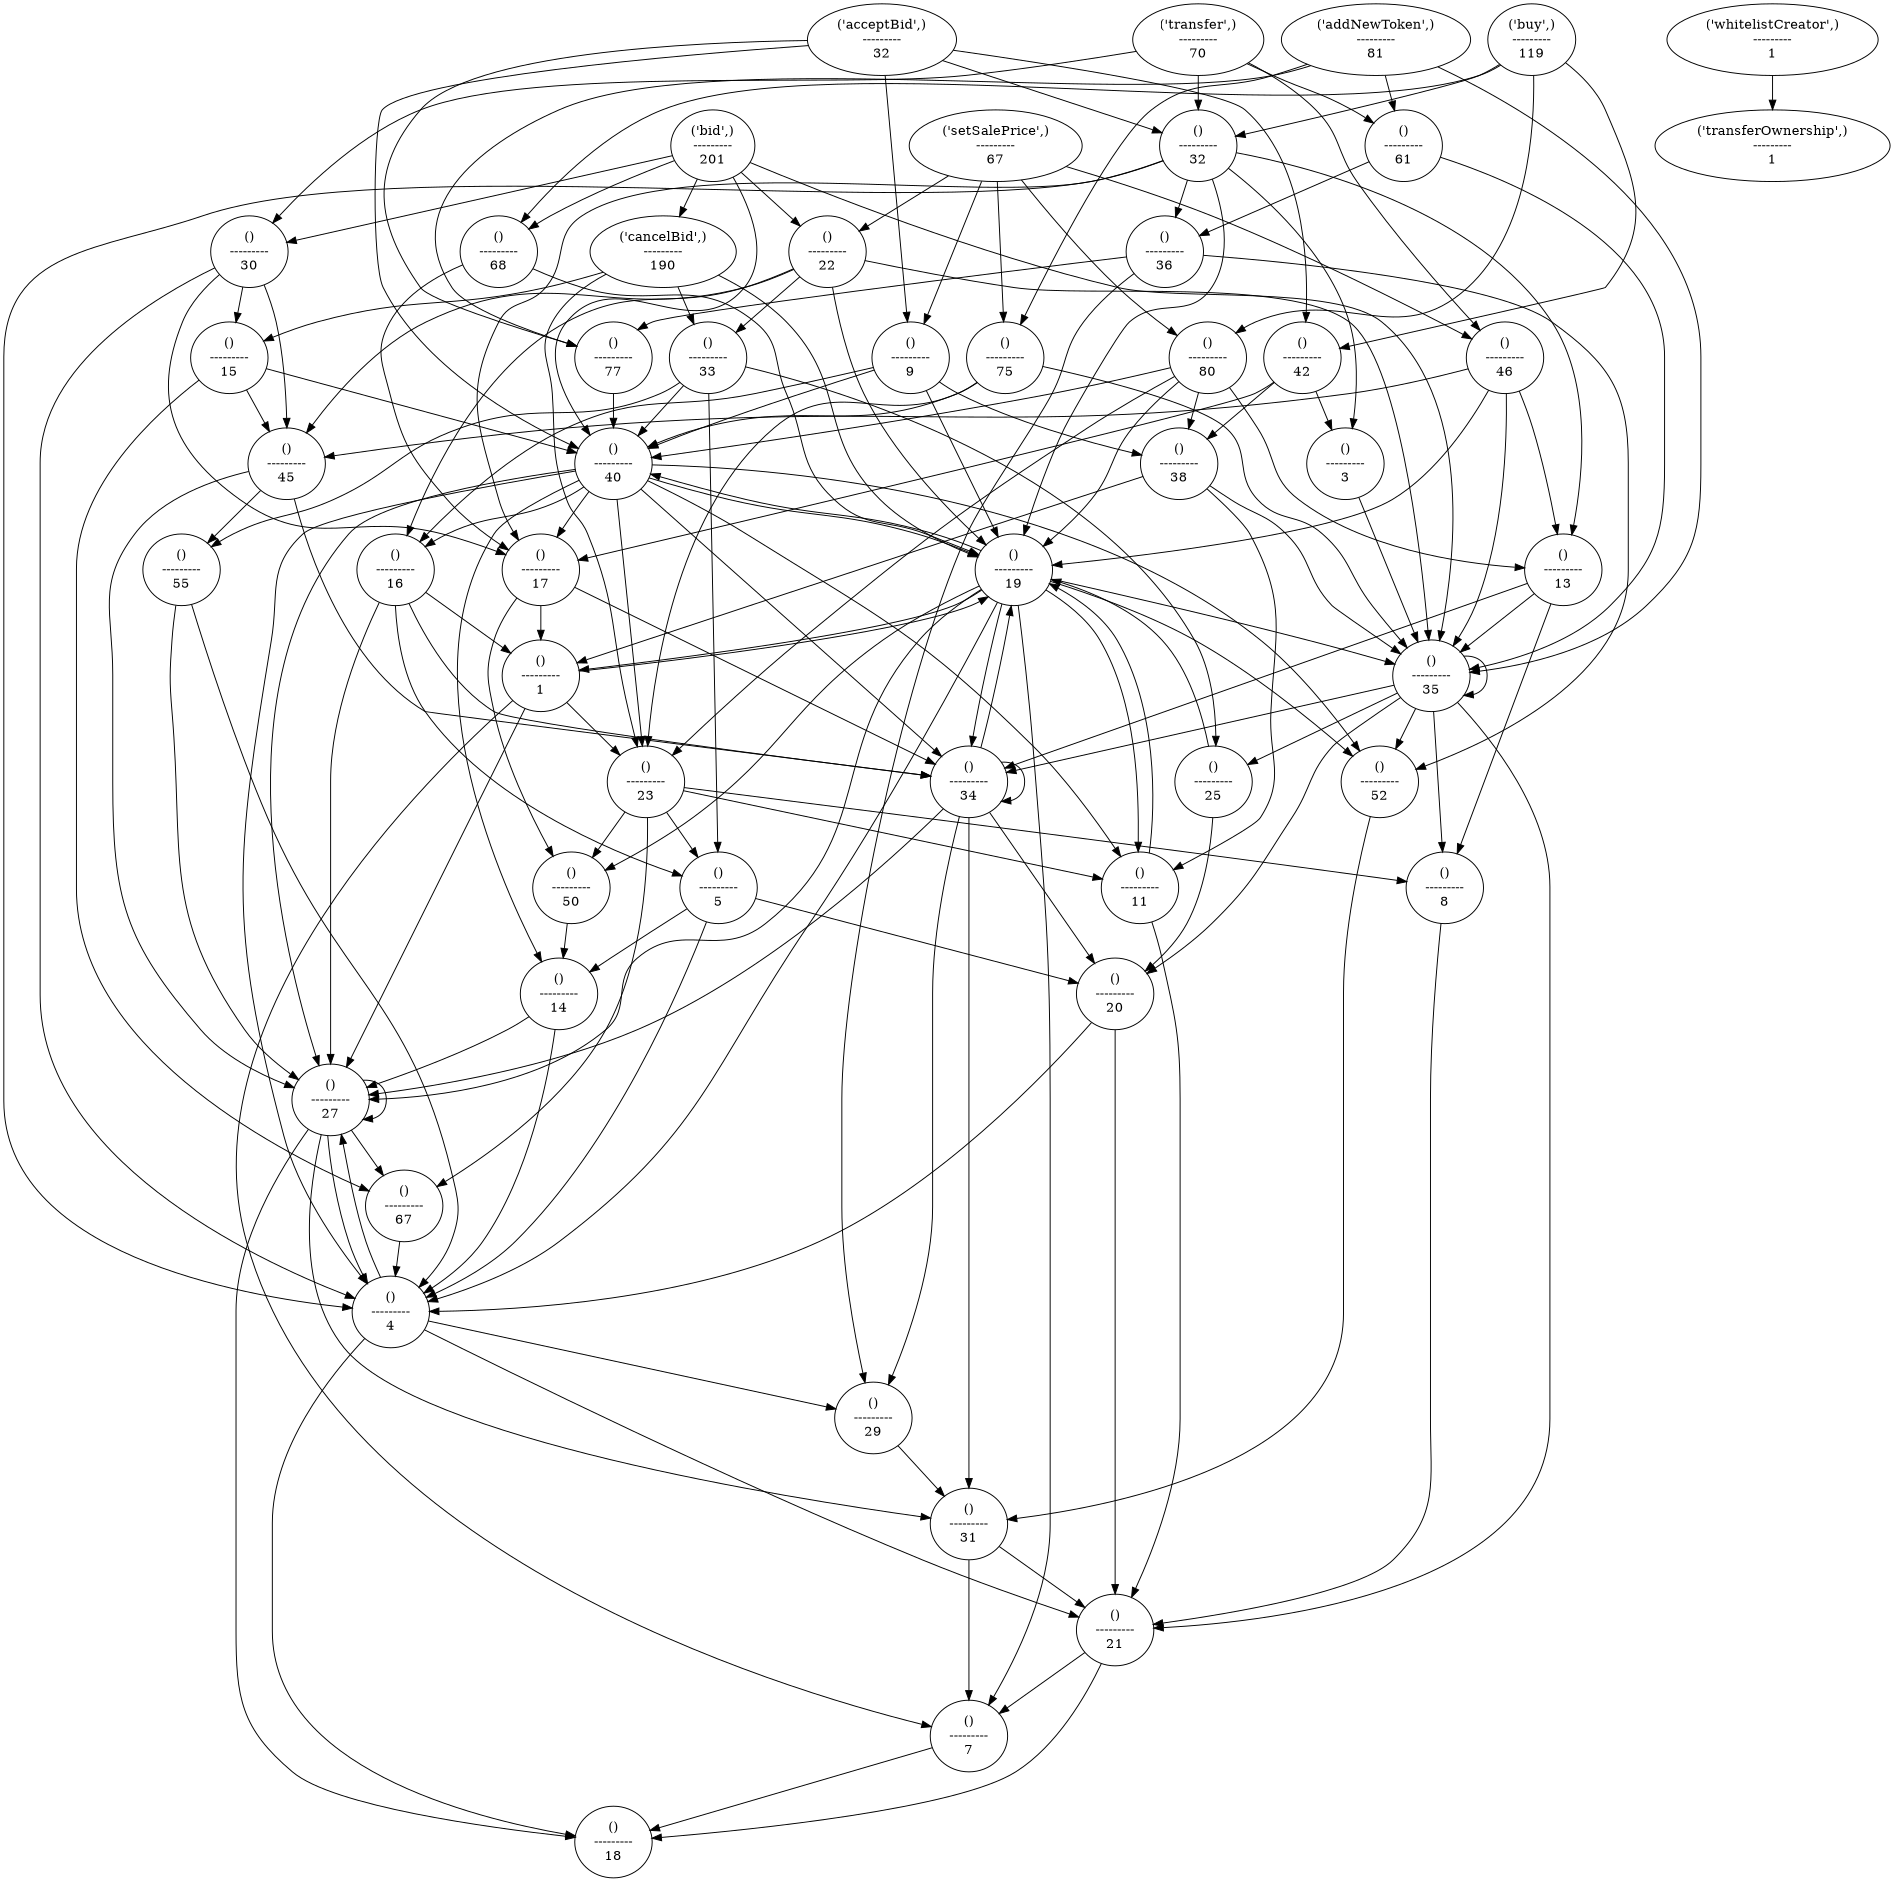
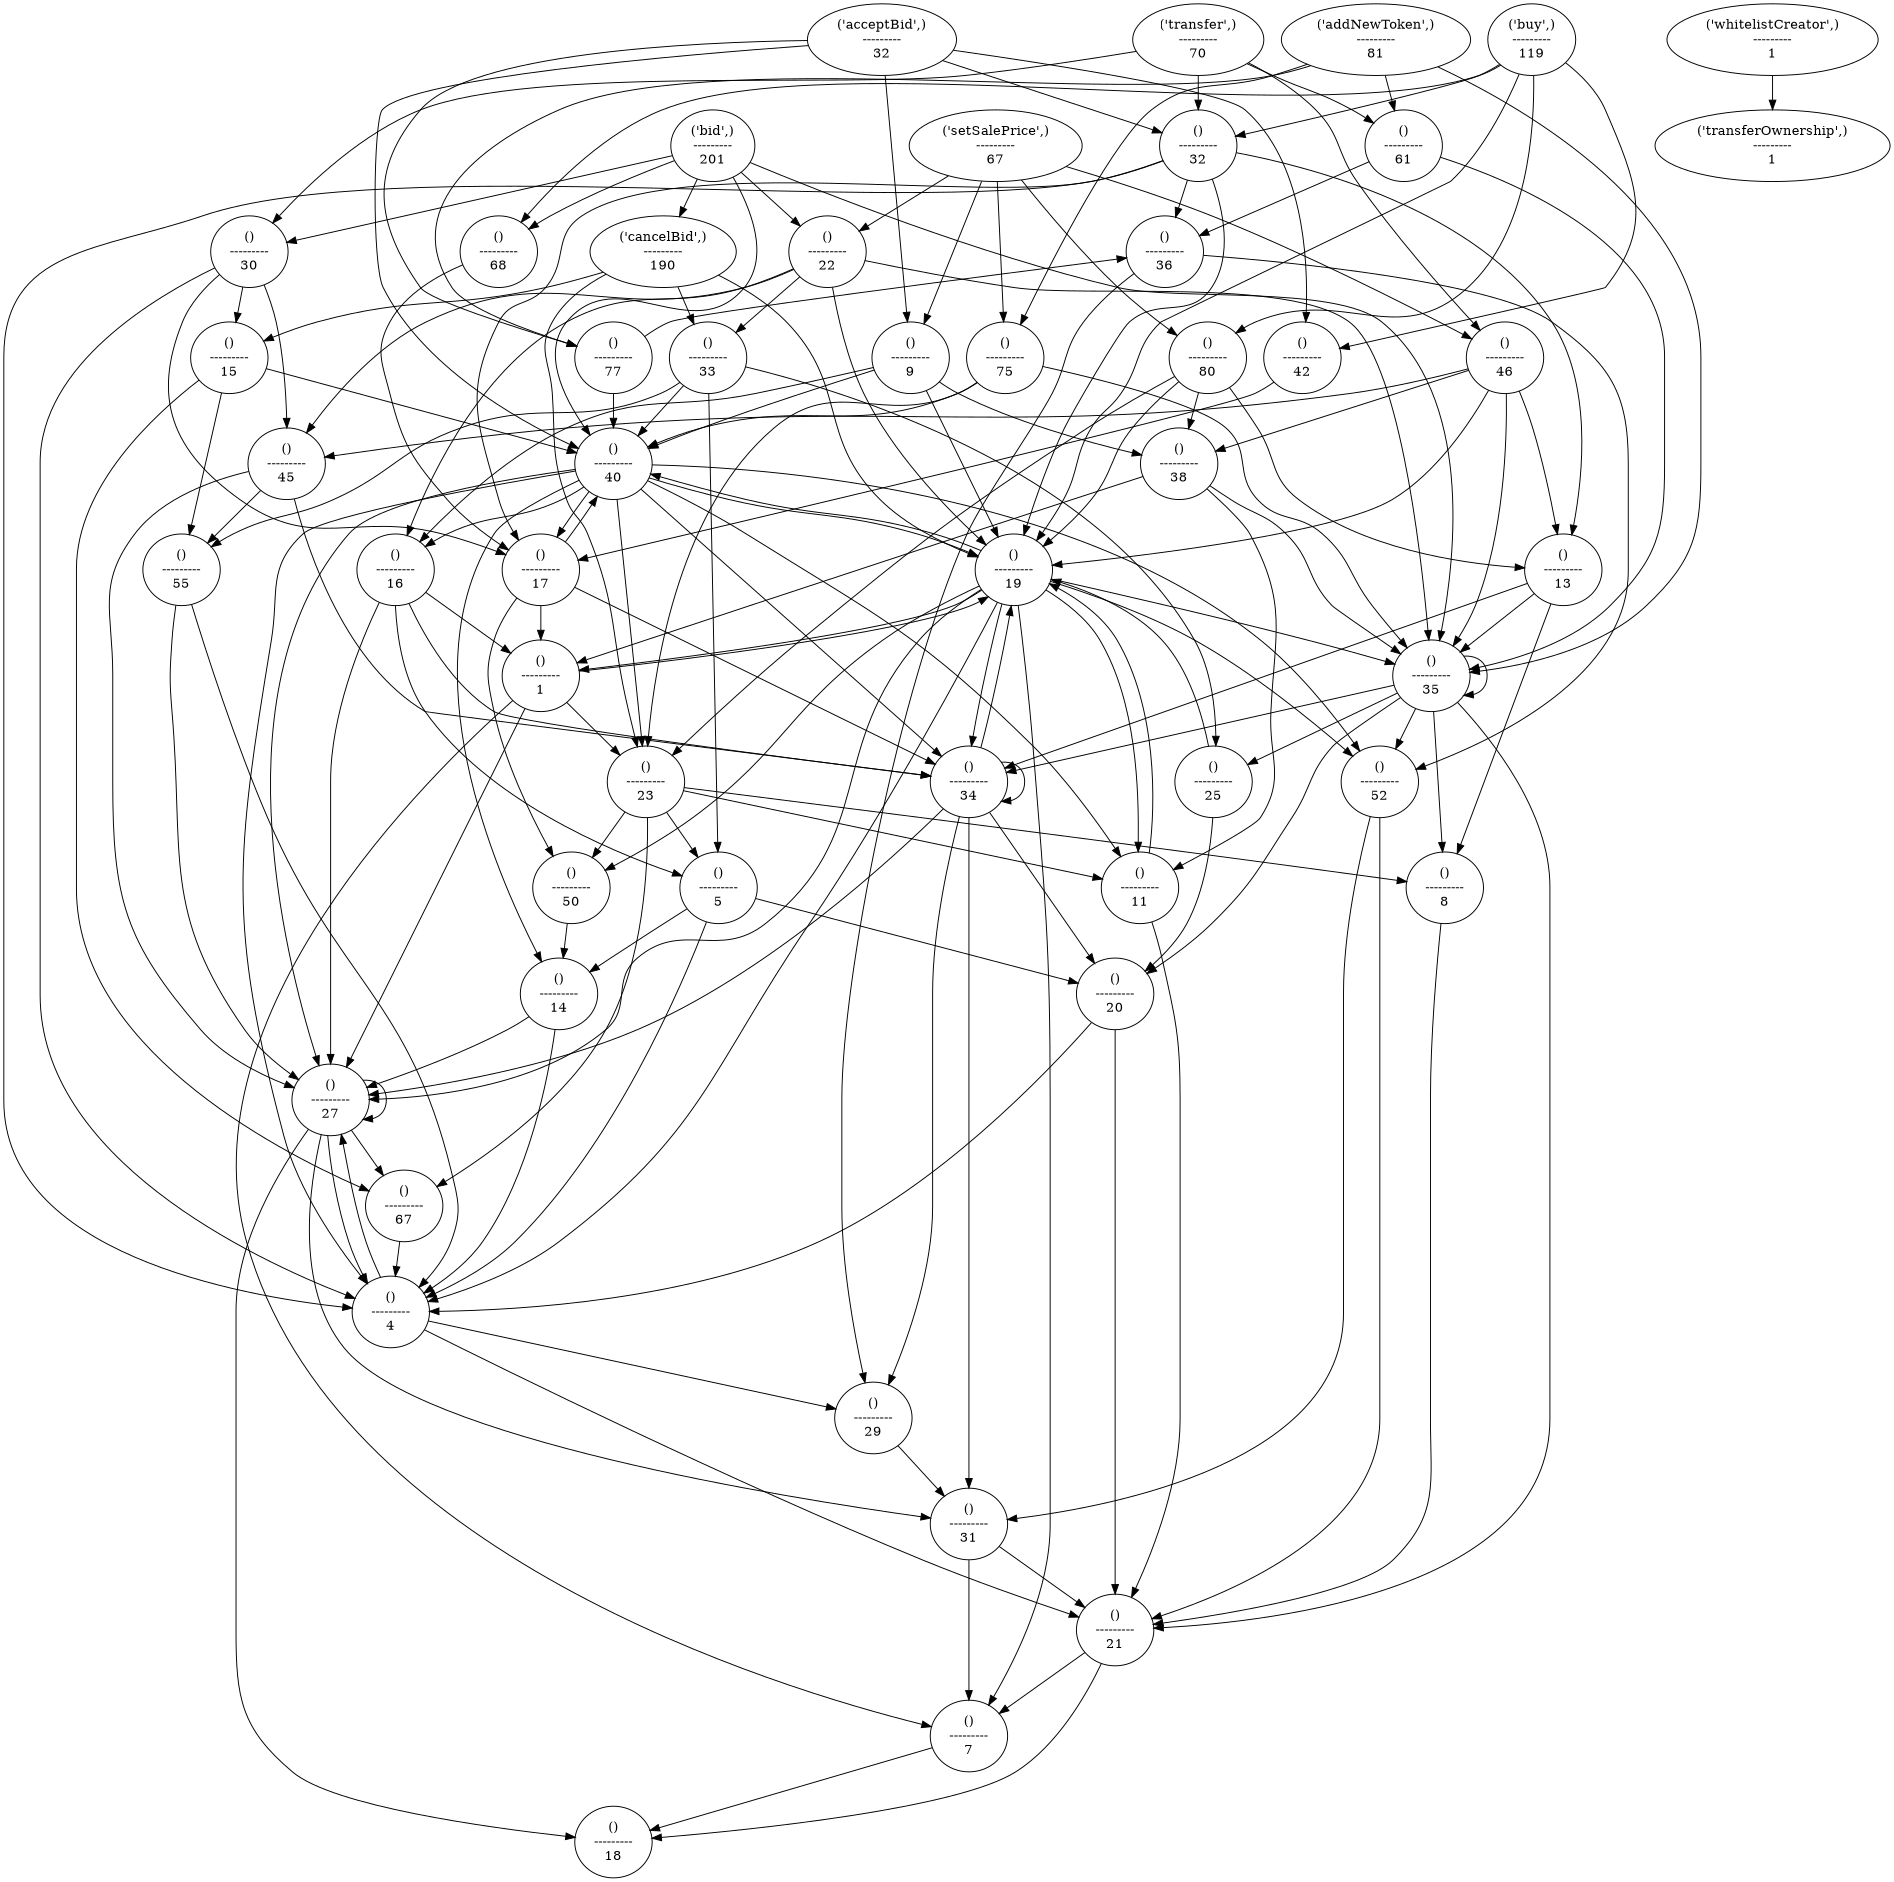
edge "() --------- 36" -> "() --------- 77": reversed
edge "() --------- 68" -> "() --------- 19": now "('buy',) --------- 119" -> "() --------- 19"
edge "() --------- 15" -> "() --------- 45": now "() --------- 15" -> "() --------- 55"
edge "() --------- 80" -> "() --------- 40": now "() --------- 17" -> "() --------- 40"
edge "() --------- 42" -> "() --------- 38": now "() --------- 46" -> "() --------- 38"
node "() --------- 3": removed
edge "() --------- 52" -> "() --------- 21": added
edge "() --------- 4" -> "() --------- 18": removed
